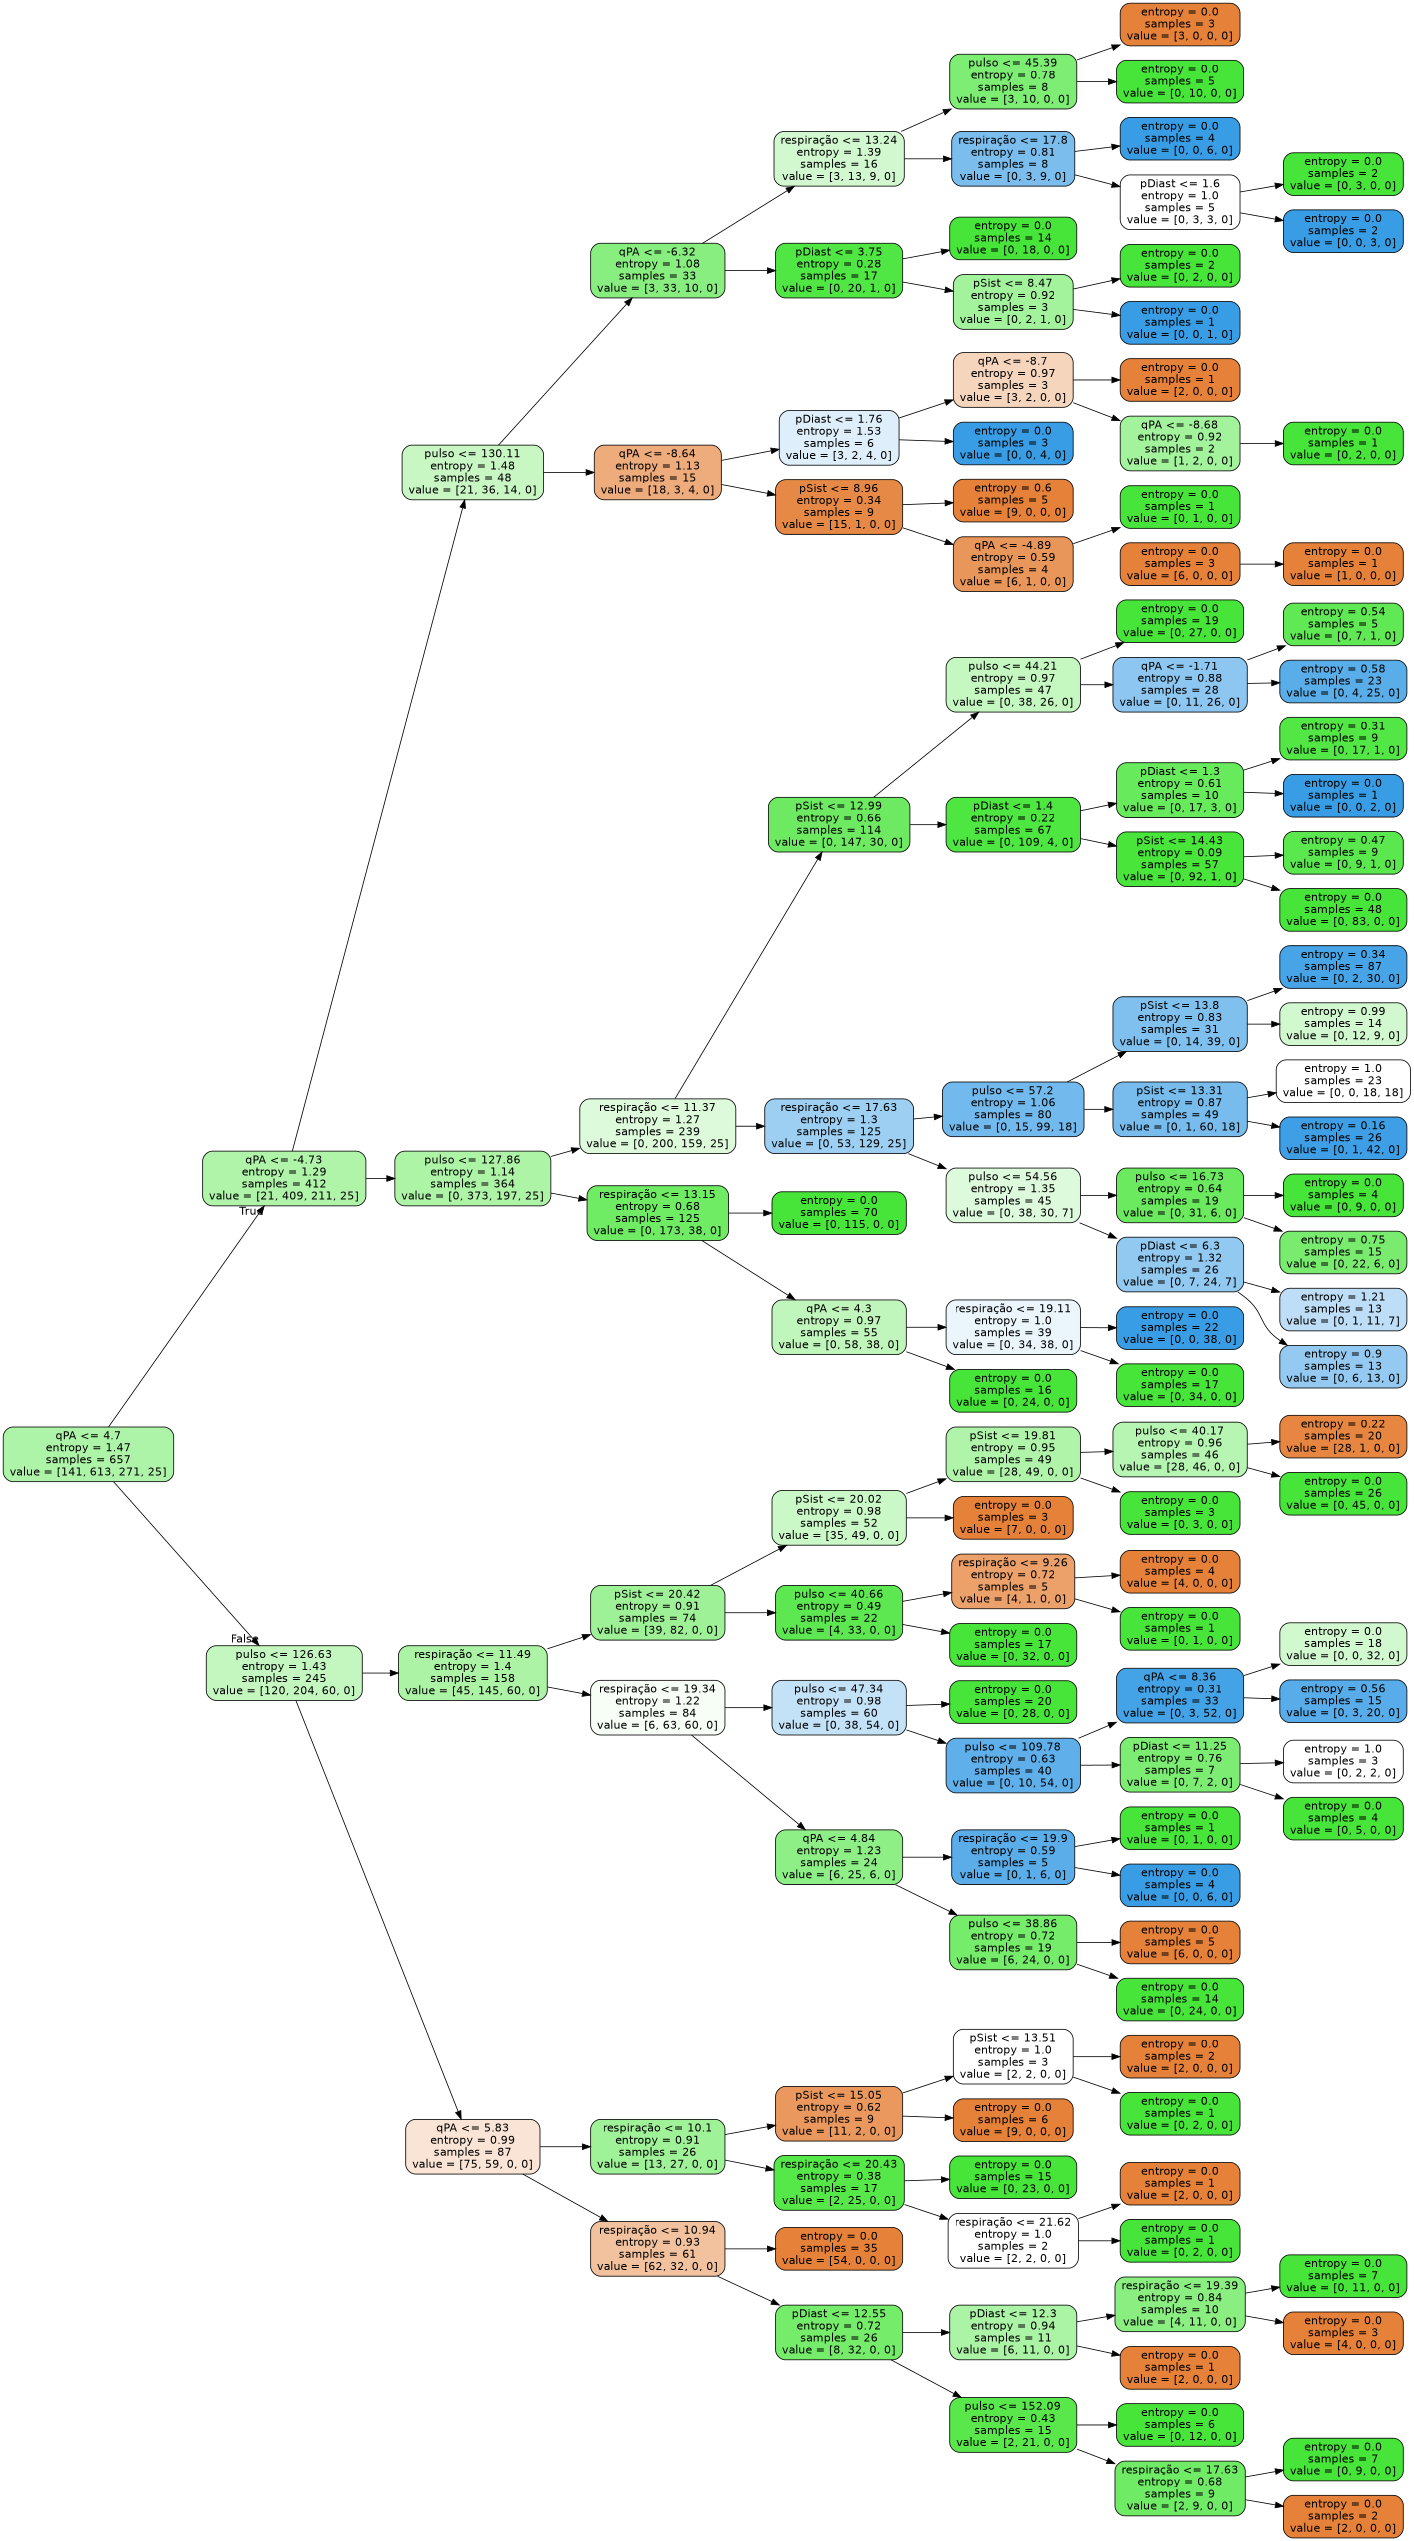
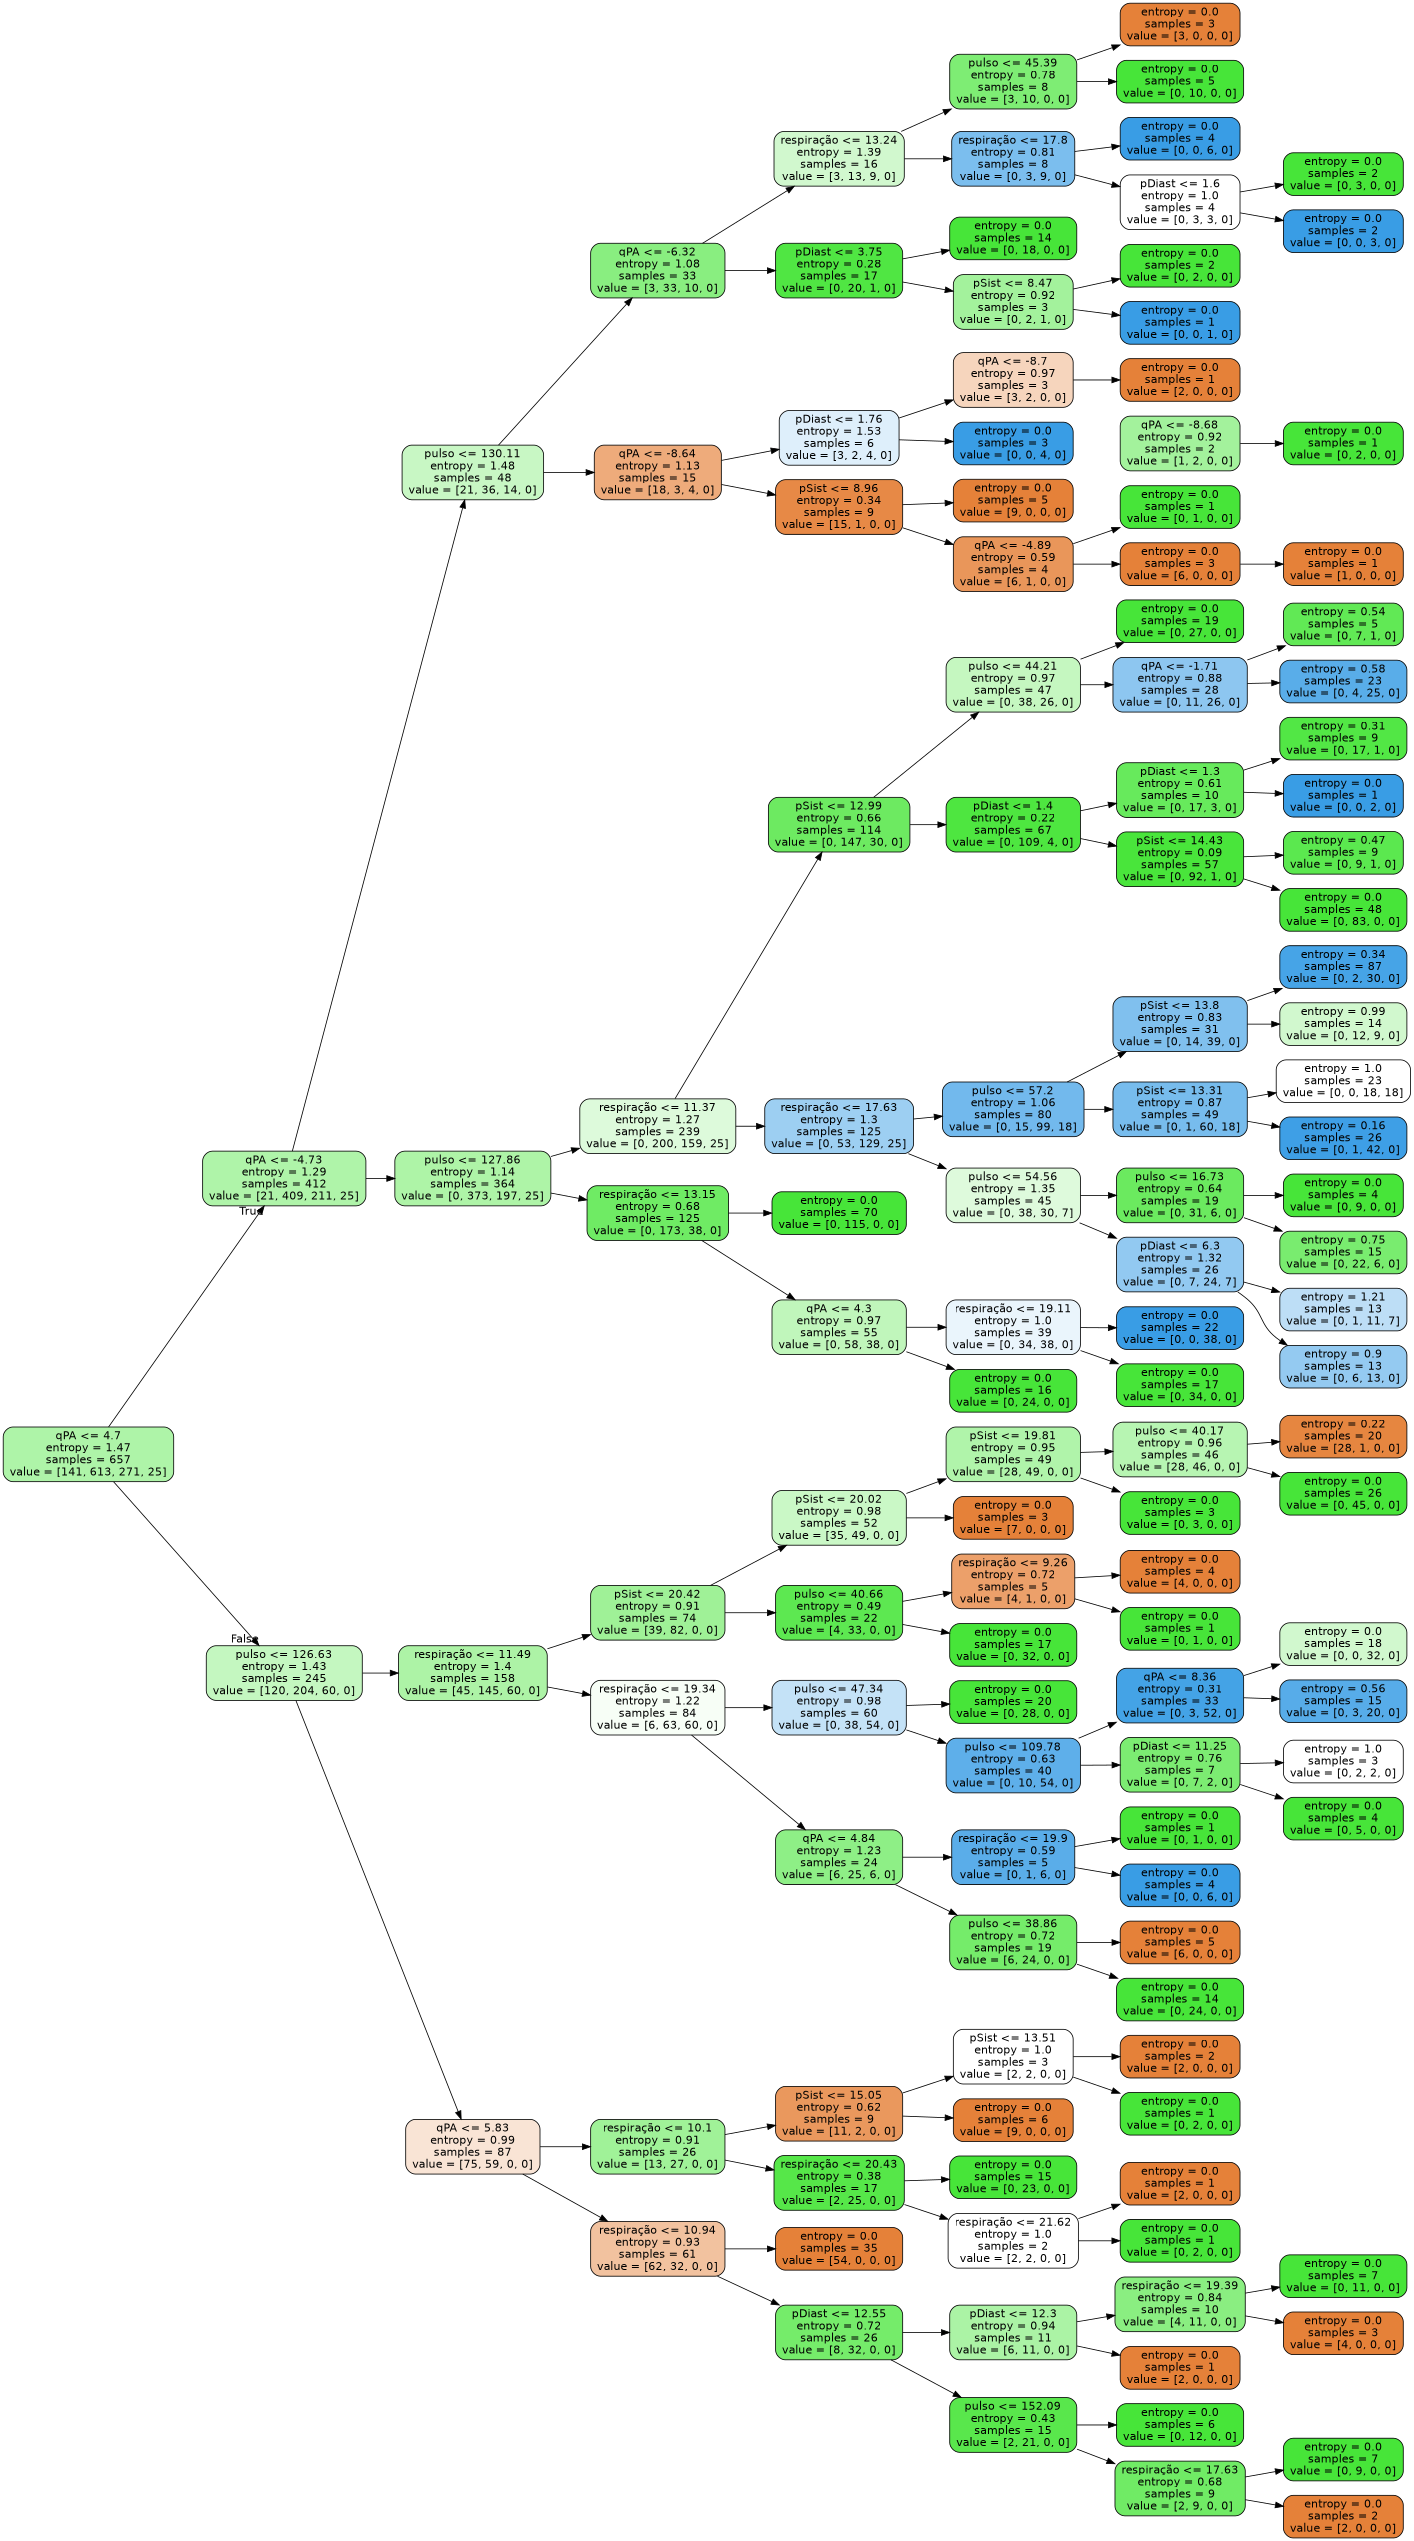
node "pDiast <= 1.6 entropy = 1.0 samples = 5 value = [0, 3, 3, 0]": label "pDiast <= 1.6 entropy = 1.0 samples = 5 value = [0, 3, 3, 0]" -> "pDiast <= 1.6 entropy = 1.0 samples = 4 value = [0, 3, 3, 0]"
edge "qPA <= -8.7 entropy = 0.97 samples = 3 value = [3, 2, 0, 0]" -> "qPA <= -8.68 entropy = 0.92 samples = 2 value = [1, 2, 0, 0]": removed
node "entropy = 0.6 samples = 5 value = [9, 0, 0, 0]": label "entropy = 0.6 samples = 5 value = [9, 0, 0, 0]" -> "entropy = 0.0 samples = 5 value = [9, 0, 0, 0]"
edge "qPA <= -4.89 entropy = 0.59 samples = 4 value = [6, 1, 0, 0]" -> "entropy = 0.0 samples = 3 value = [6, 0, 0, 0]": added
